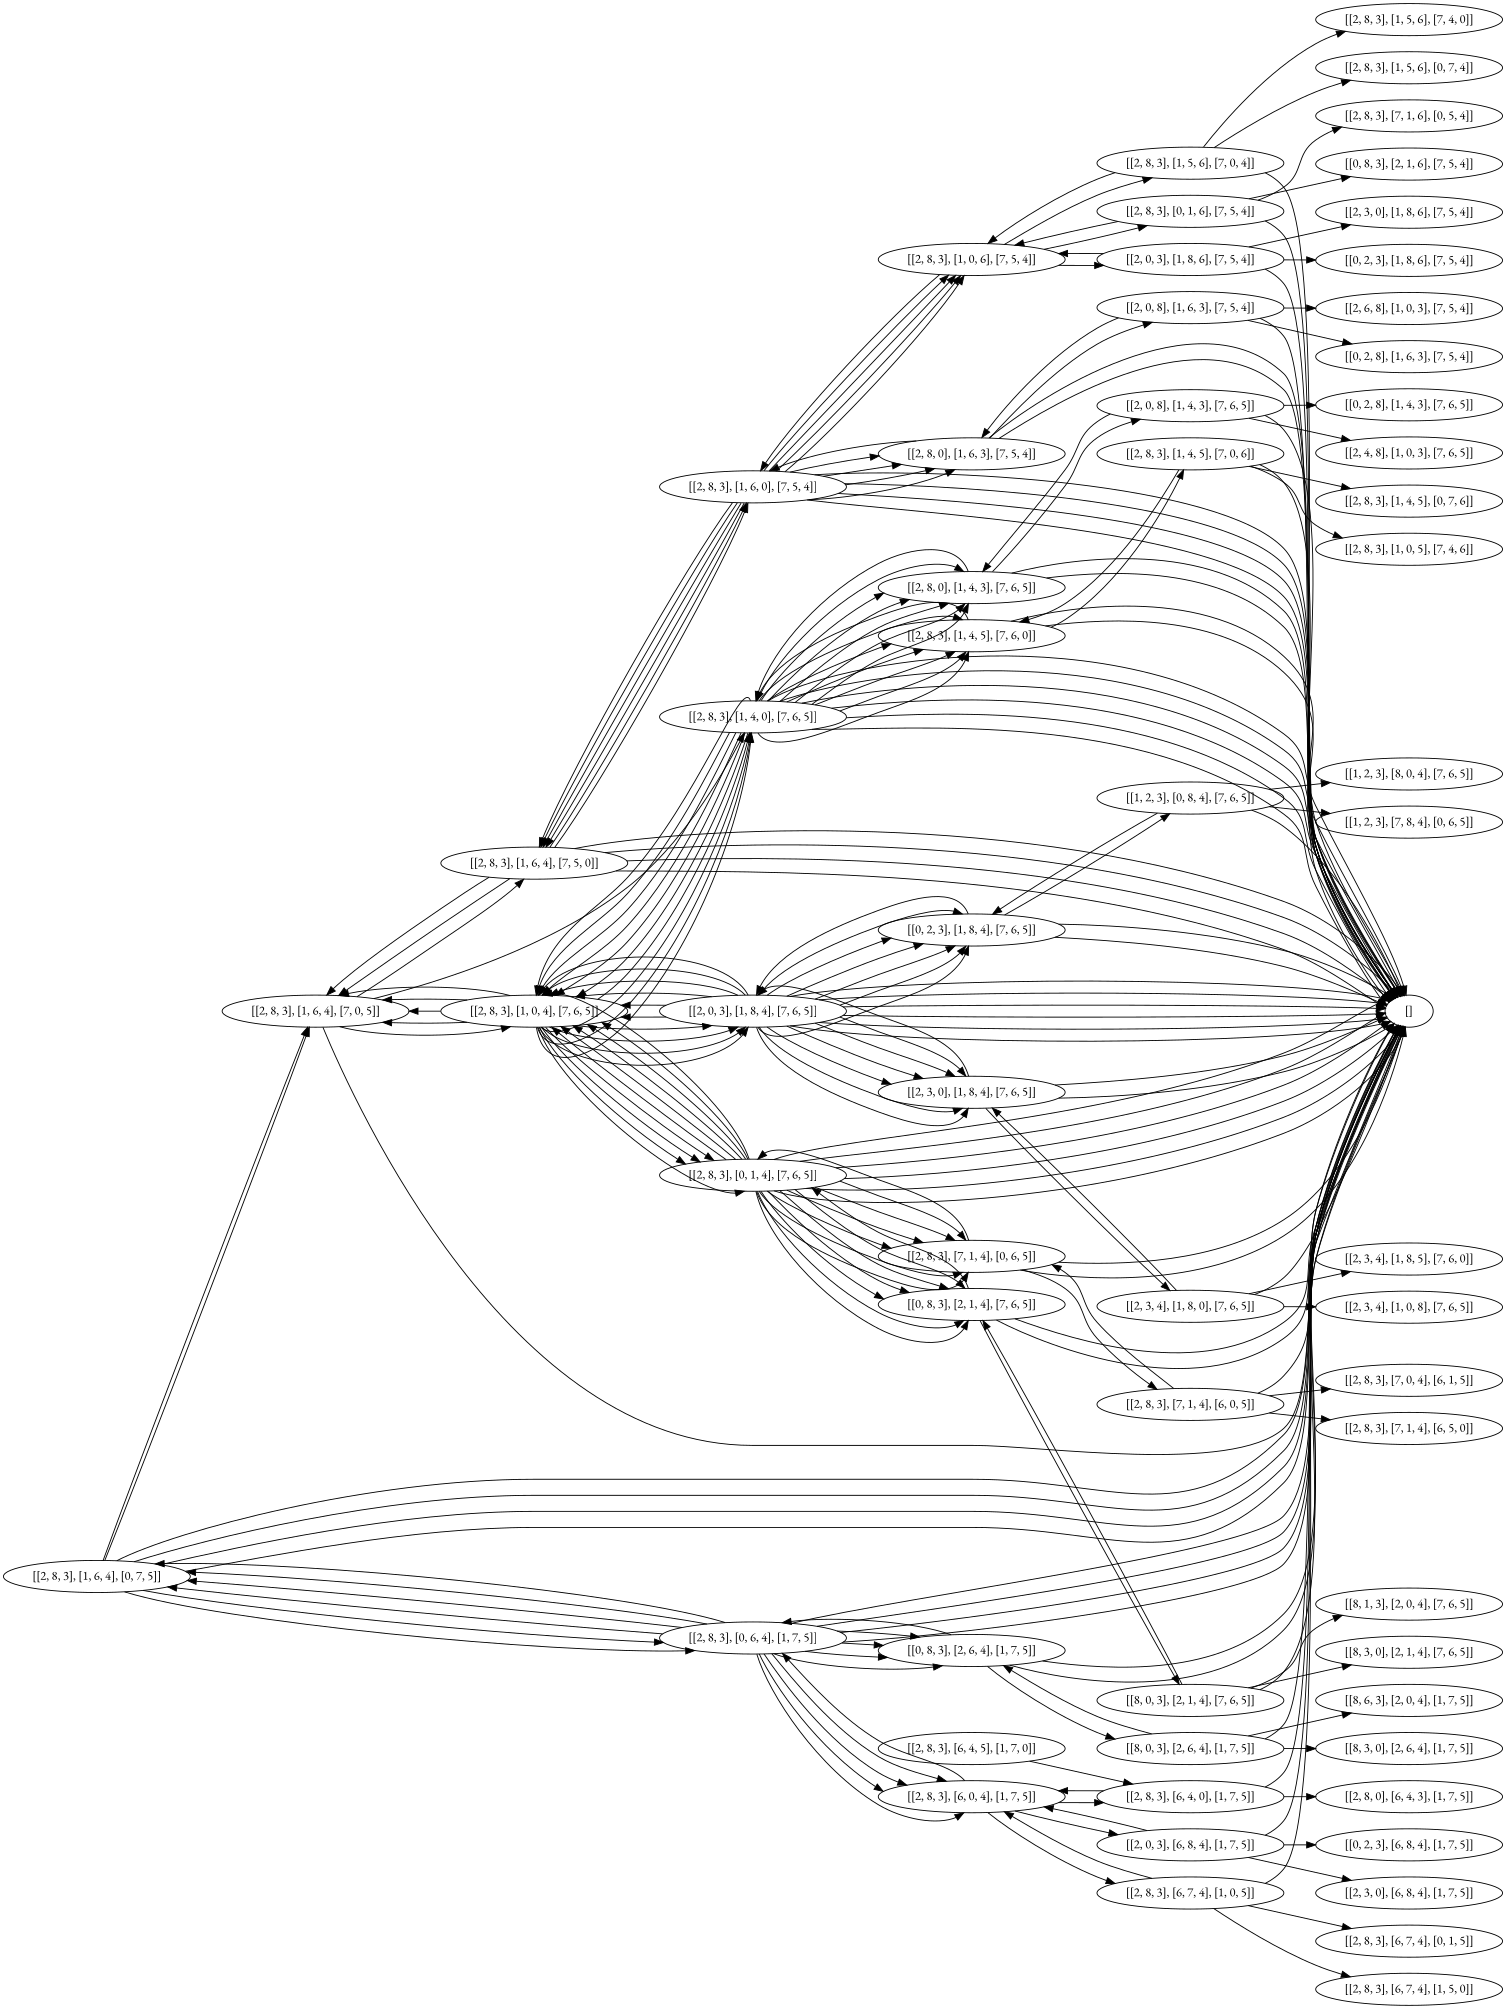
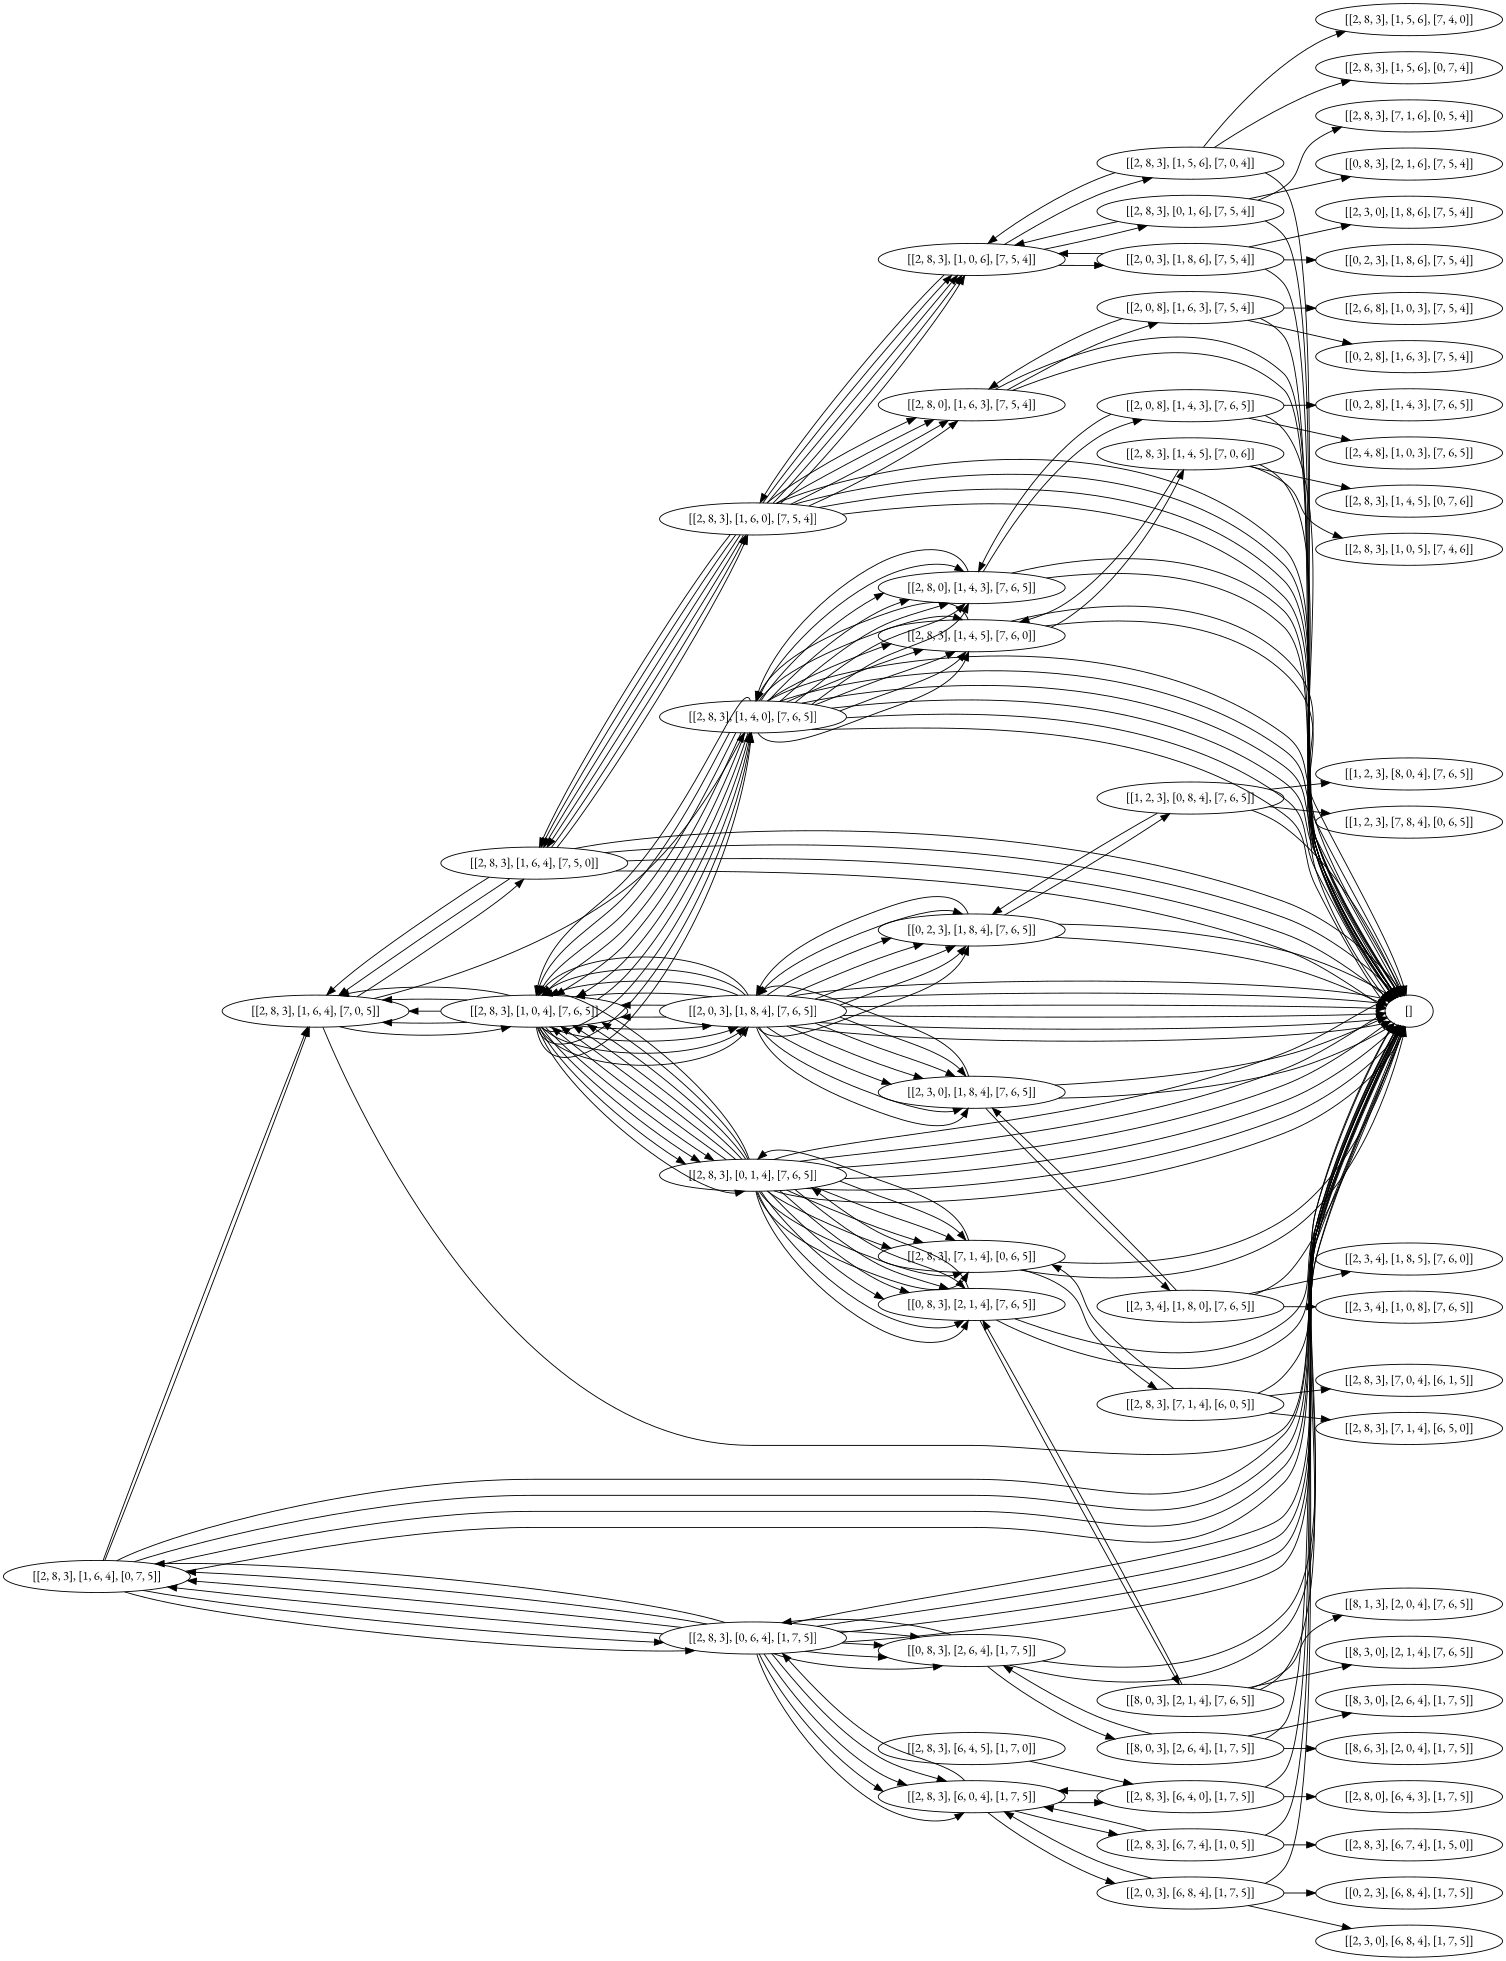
edge "[[2, 8, 0], [1, 6, 3], [7, 5, 4]]" -> "[[2, 8, 3], [1, 6, 0], [7, 5, 4]]": removed
node "[[2, 8, 3], [6, 7, 4], [0, 1, 5]]": removed
